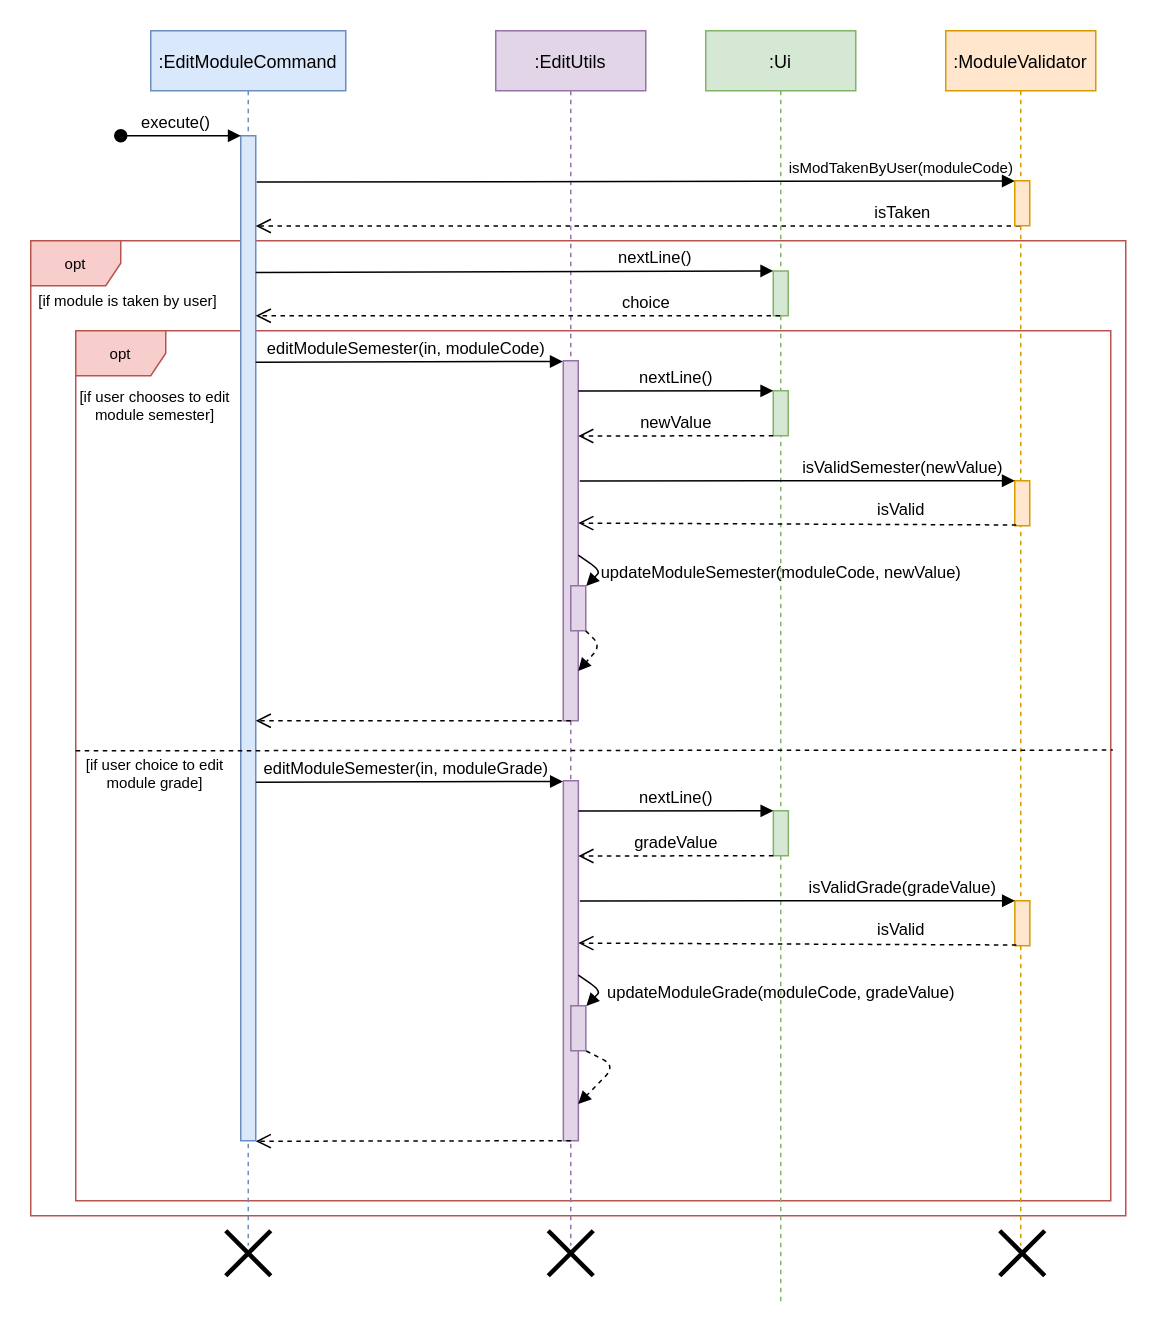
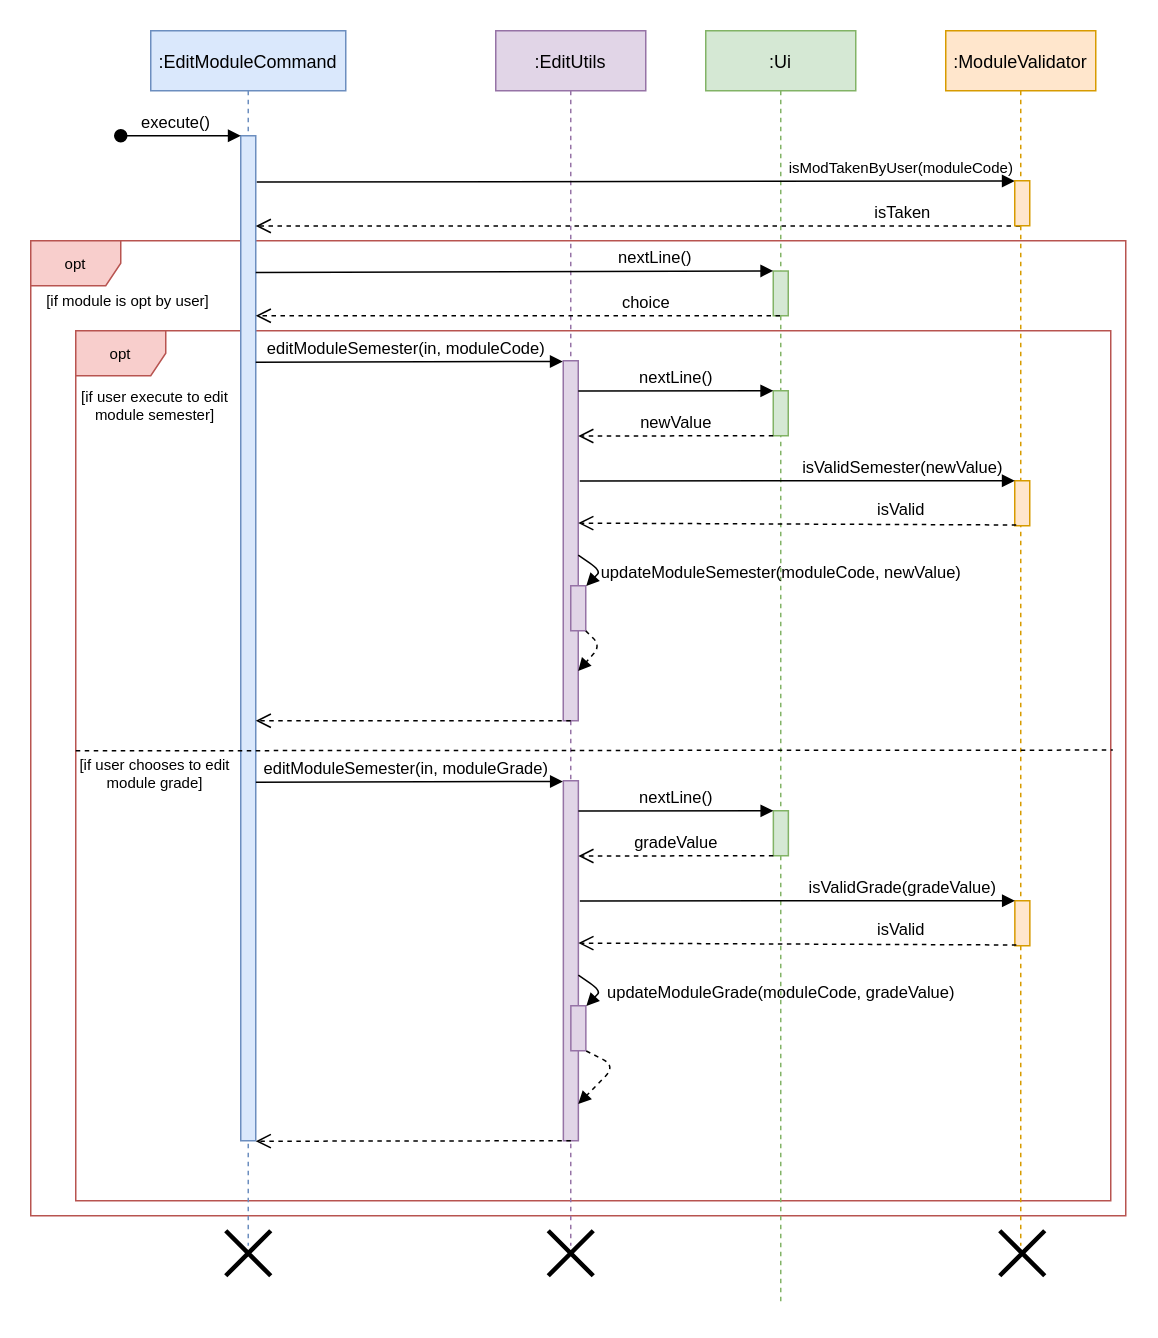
node "[if module is taken by user]": label "[if module is taken by user]" -> "[if module is opt by user]"
node "[if user chooses to edit module semester]": label "[if user chooses to edit module semester]" -> "[if user execute to edit module semester]"
node "[if user choice to edit module grade]": label "[if user choice to edit module grade]" -> "[if user chooses to edit module grade]"
